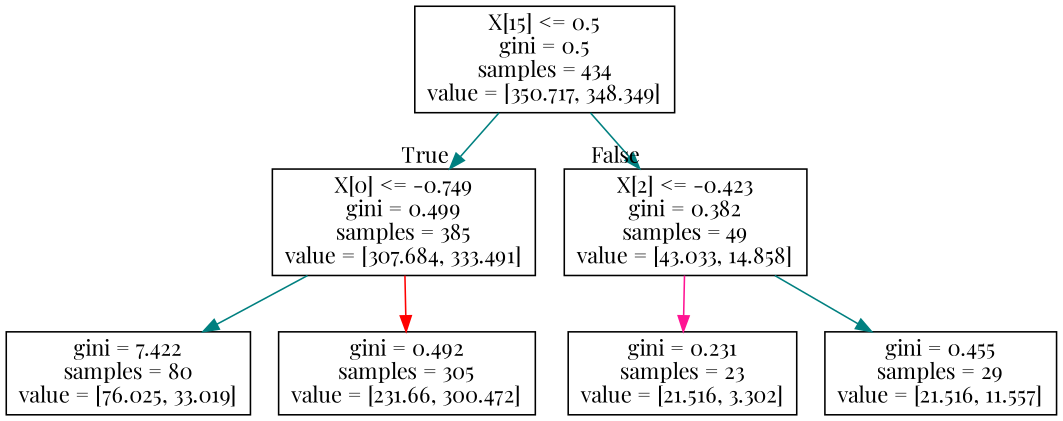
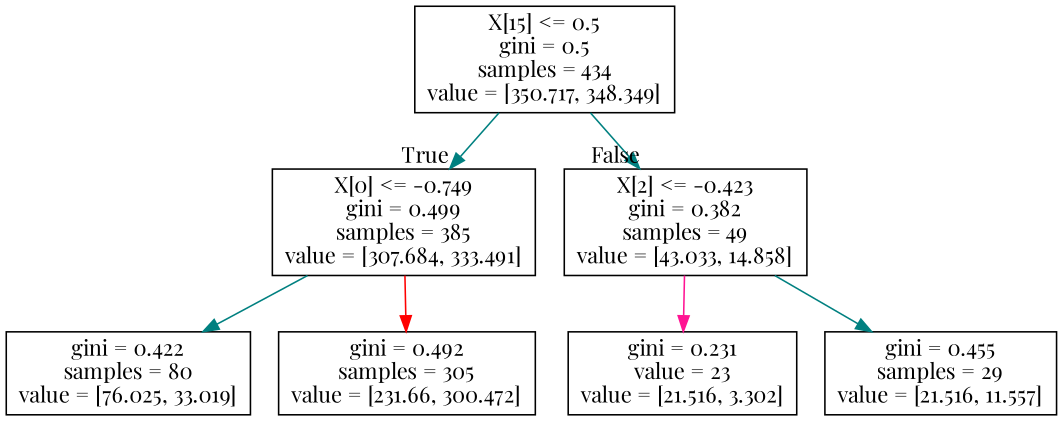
node "gini = 7.422 samples = 80 value = [76.025, 33.019]": label "gini = 7.422 samples = 80 value = [76.025, 33.019]" -> "gini = 0.422 samples = 80 value = [76.025, 33.019]"
node "gini = 0.231 samples = 23 value = [21.516, 3.302]": label "gini = 0.231 samples = 23 value = [21.516, 3.302]" -> "gini = 0.231 value = 23 value = [21.516, 3.302]"
